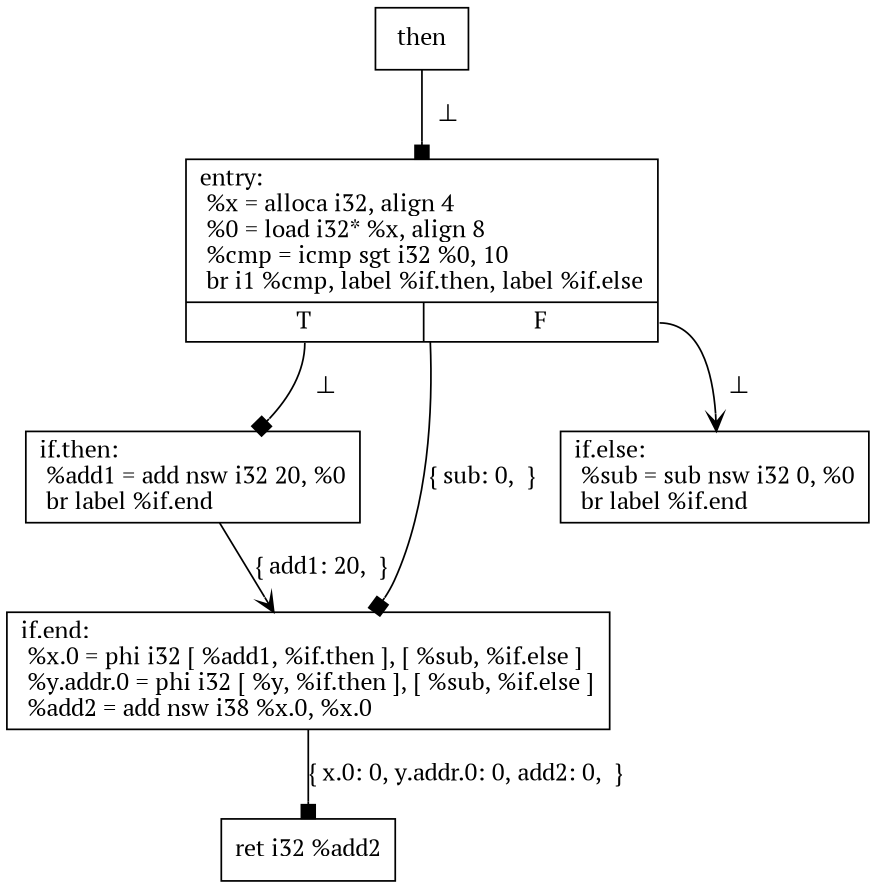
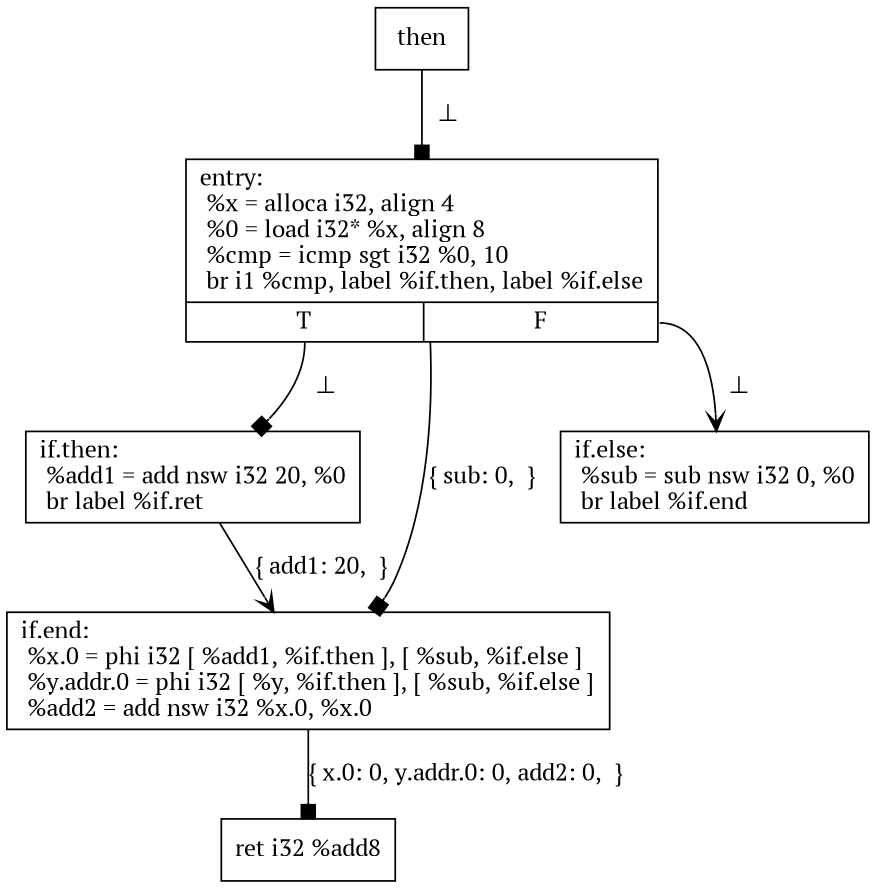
node "if.then:": text "br label %if.end" -> "br label %if.ret"
node "if.end:": text "%add2 = add nsw i38 %x.0, %x.0" -> "%add2 = add nsw i32 %x.0, %x.0"
node "ret i32 %add2": label "ret i32 %add2" -> "ret i32 %add8"
